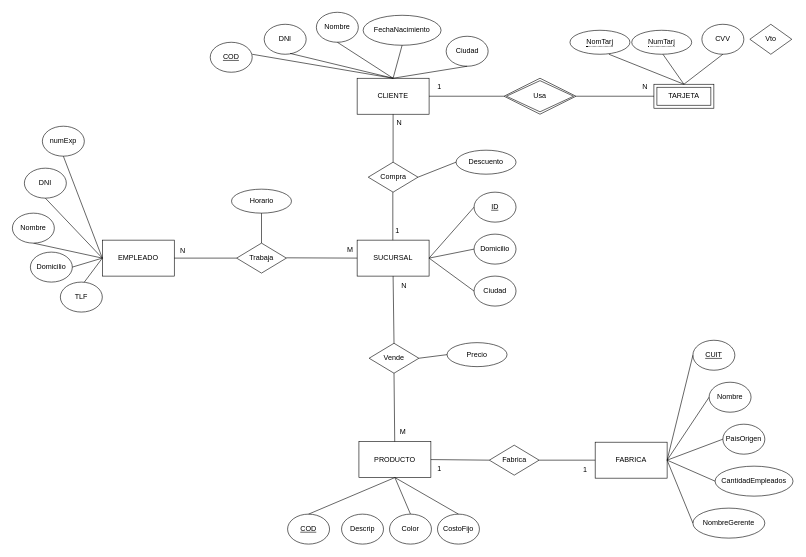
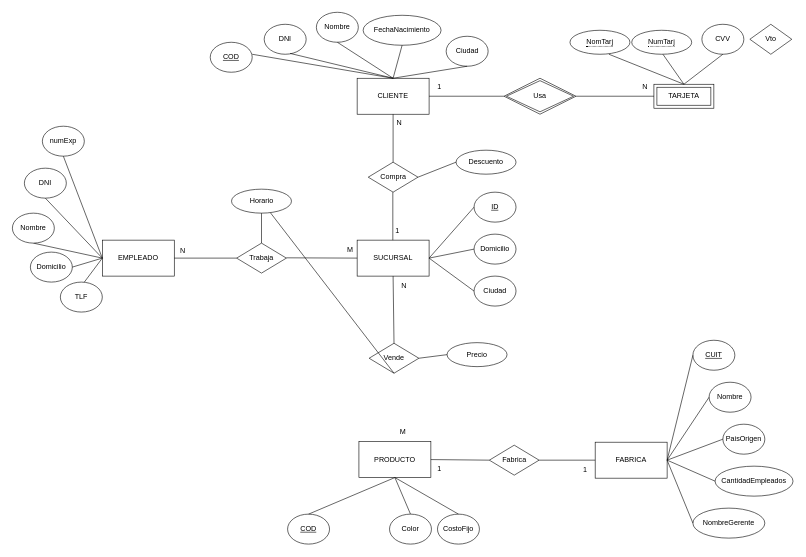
edge "Vende" -- "PRODUCTO": now "Vende" -- "Horario"
node "Descrip": removed
